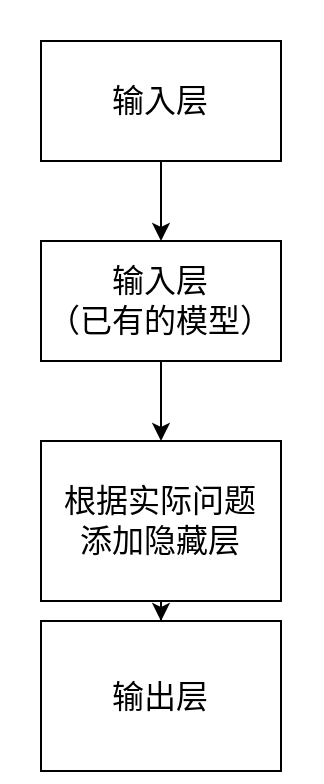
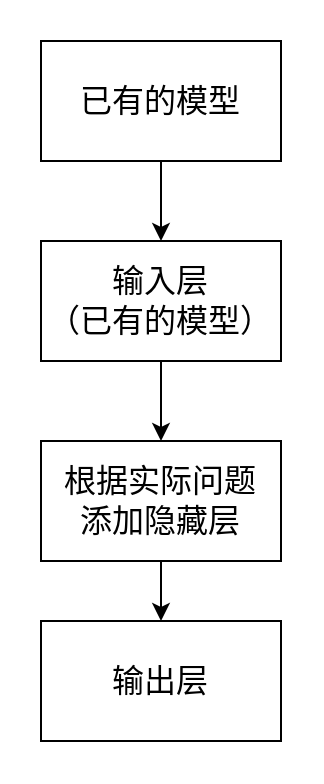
node "输入层": label "输入层" -> "已有的模型"
node "根据实际问题 添加隐藏层": size 240x160 -> 240x120
node "输出层": size 240x150 -> 240x120
